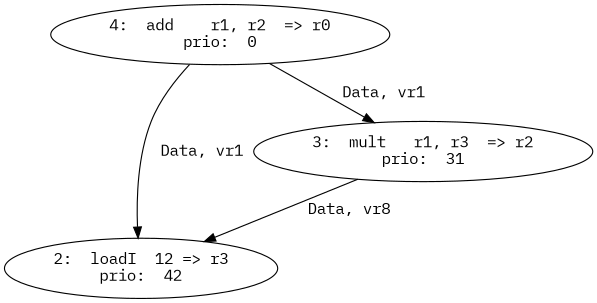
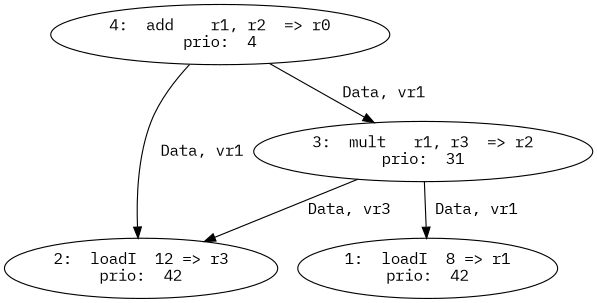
node "4:  add    r1, r2  => r0 prio:  0": label "4:  add    r1, r2  => r0 prio:  0" -> "4:  add    r1, r2  => r0 prio:  4"
edge "3:  mult   r1, r3  => r2 prio:  31" -> "2:  loadI  12 => r3 prio:  42": label " Data, vr8" -> " Data, vr3"
node "1:  loadI  8 => r1 prio:  42": added
